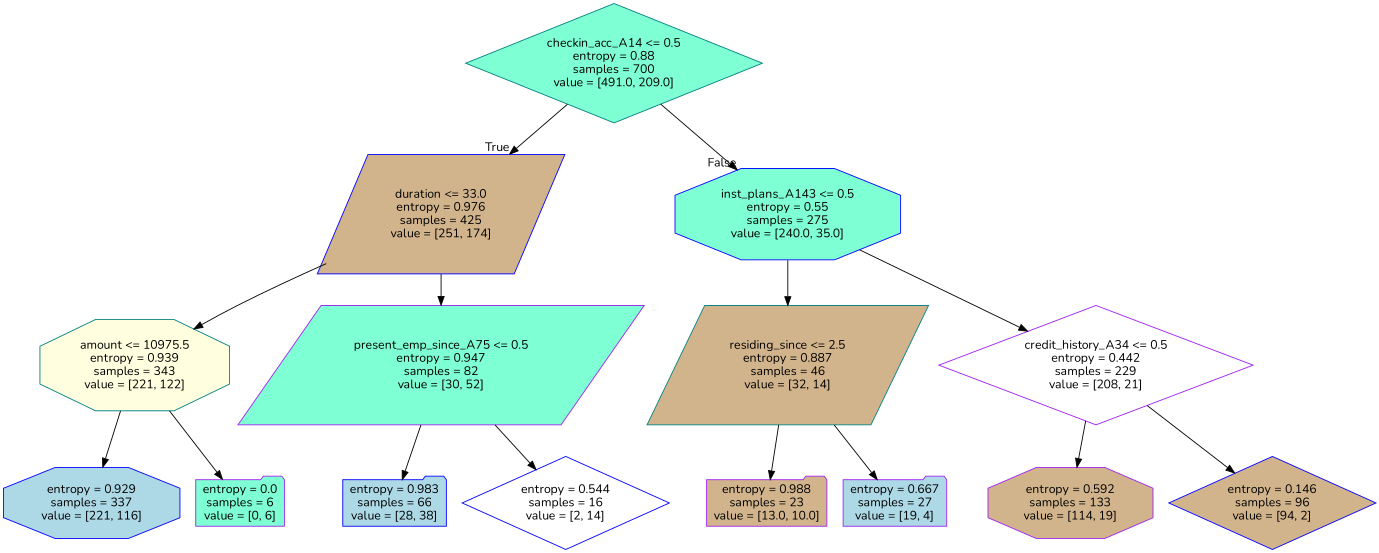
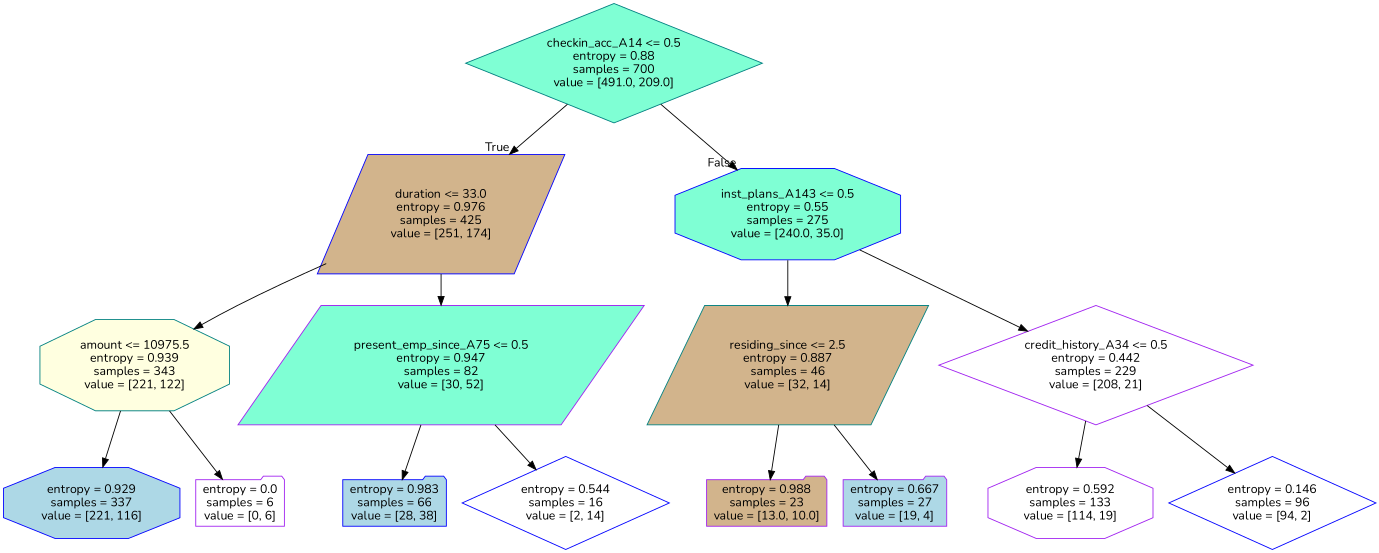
node "entropy = 0.0 samples = 6 value = [0, 6]": fillcolor aquamarine -> white
node "entropy = 0.592 samples = 133 value = [114, 19]": fillcolor tan -> white
node "entropy = 0.146 samples = 96 value = [94, 2]": fillcolor tan -> white
